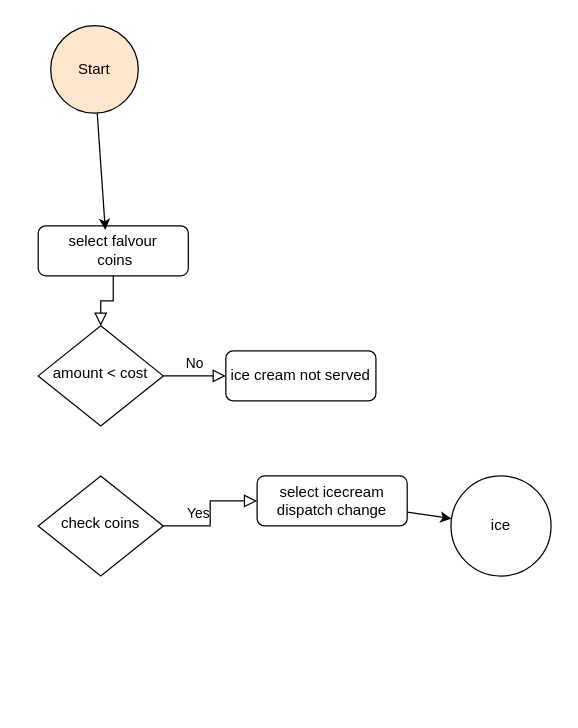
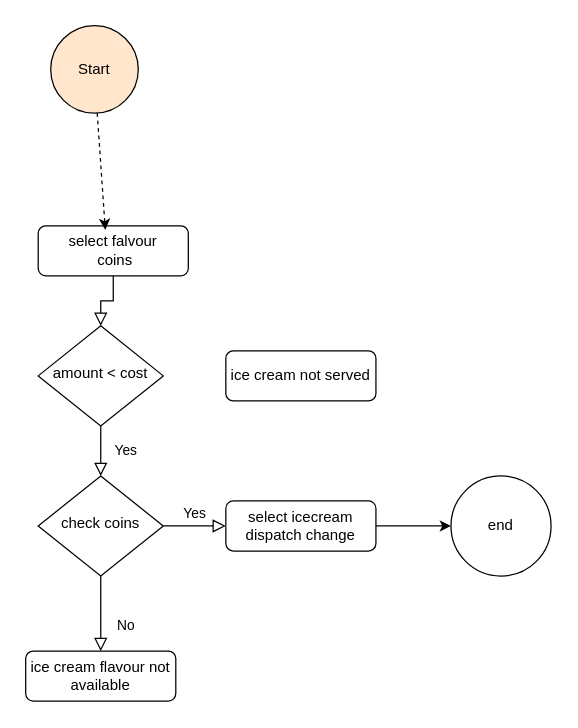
edge "Start" -> "select falvour coins": style solid -> dashed
edge "amount < cost" -> "ice cream not served": removed, label "No"
edge "amount < cost" -> "check coins": added, label "Yes"
node "select icecream dispatch change": moved (332, 501) -> (301, 526)
node "ice": label "ice" -> "end"
edge "check coins" -> "ice cream flavour not available": added, label "No"
node "ice cream flavour not available": added
